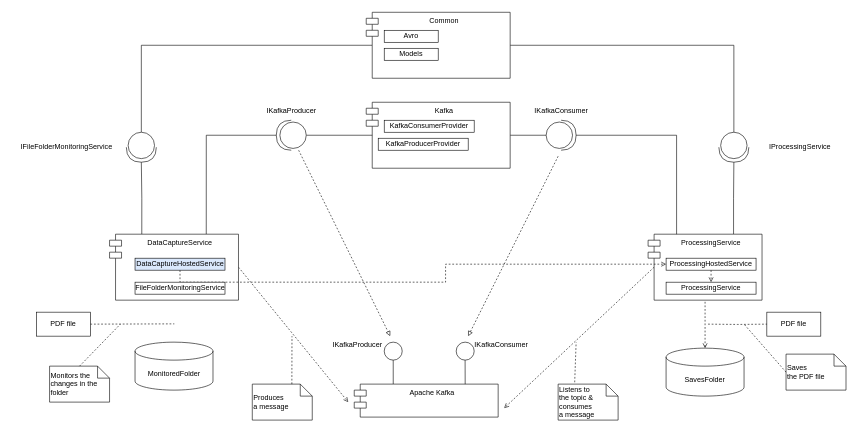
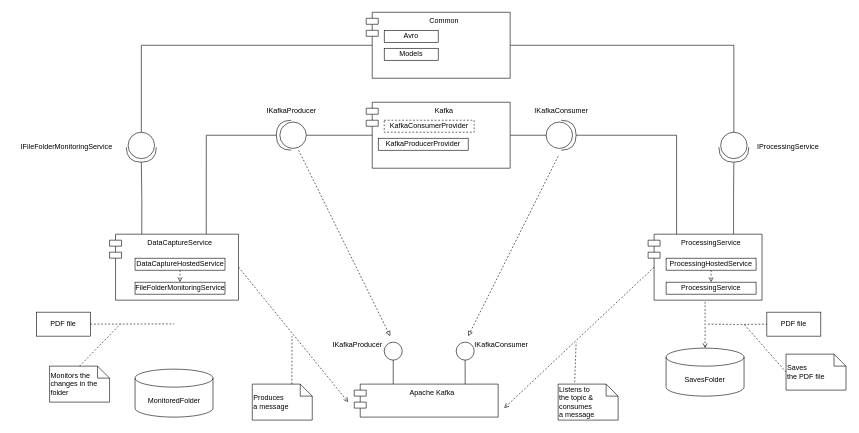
node "KafkaConsumerProvider": style solid -> dashed
node "IProcessingService": moved (800, 147) -> (788, 147)
node "DataCaptureHostedService": fillcolor #dae8fc -> #ffffff
edge "DataCaptureHostedService" -> "ProcessingHostedService": now "DataCaptureHostedService" -> "FileFolderMonitoringService"
node "MonitoredFolder": moved (174, 366) -> (174, 393)
